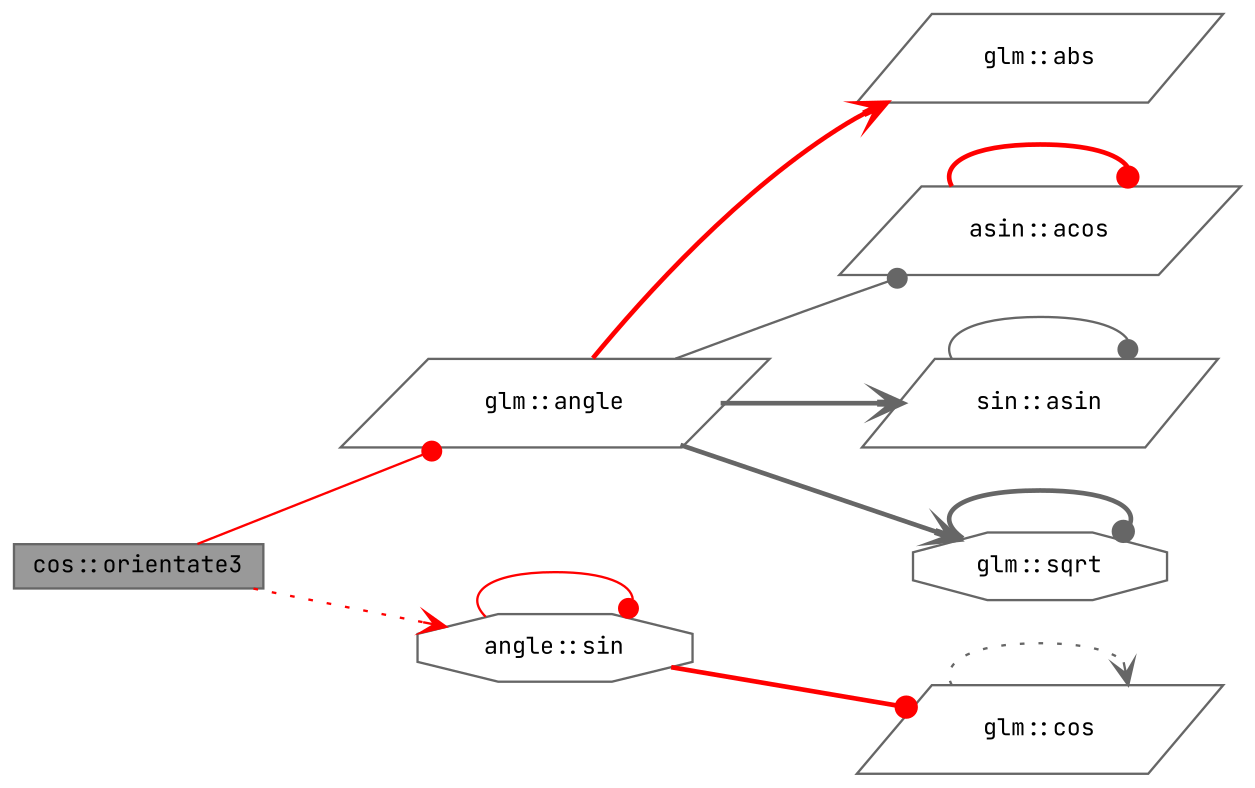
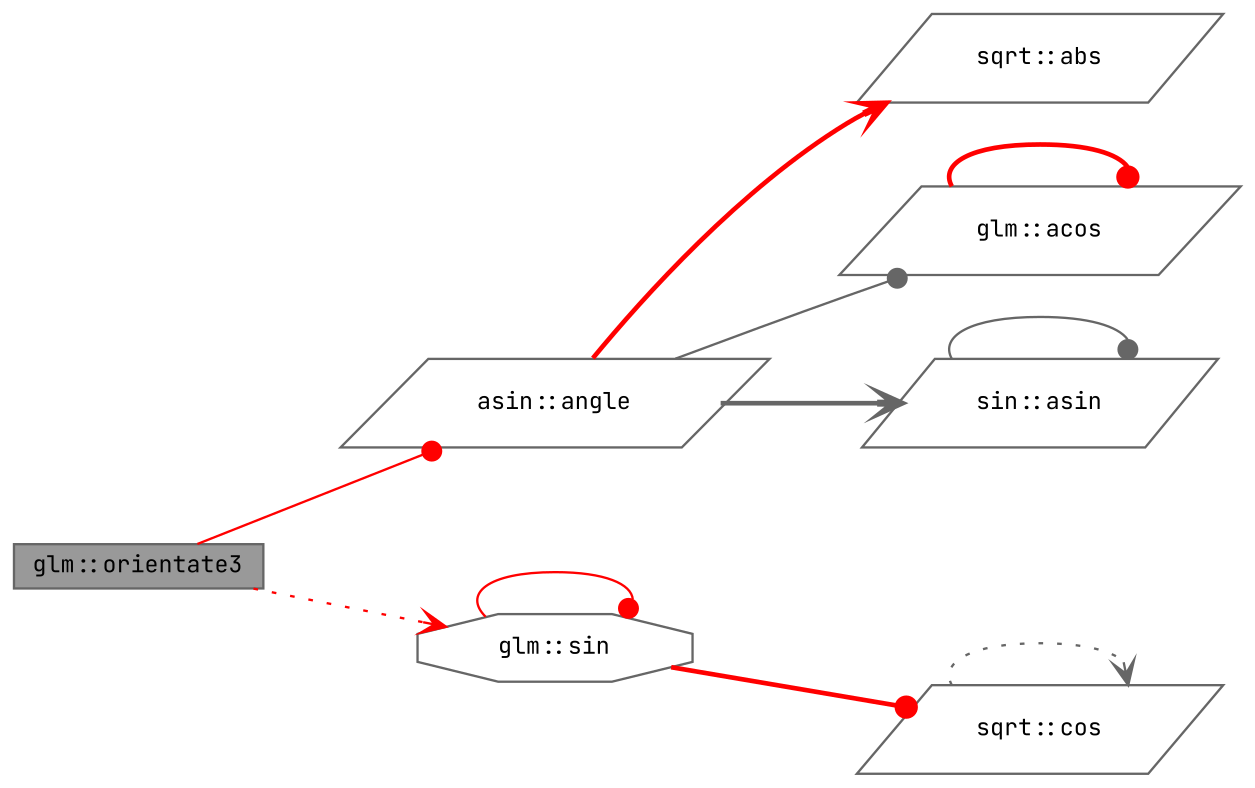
node "glm::abs": label "glm::abs" -> "sqrt::abs"
node "asin::acos": label "asin::acos" -> "glm::acos"
node "glm::angle": label "glm::angle" -> "asin::angle"
node "cos::orientate3": label "cos::orientate3" -> "glm::orientate3"
node "glm::sqrt": removed
node "angle::sin": label "angle::sin" -> "glm::sin"
node "glm::cos": label "glm::cos" -> "sqrt::cos"
